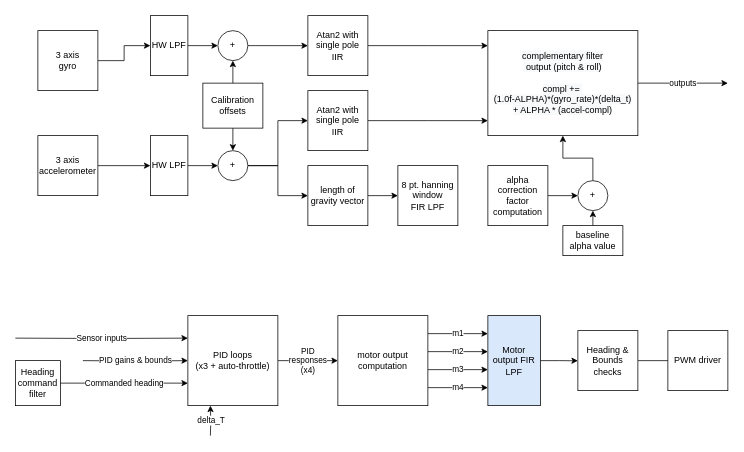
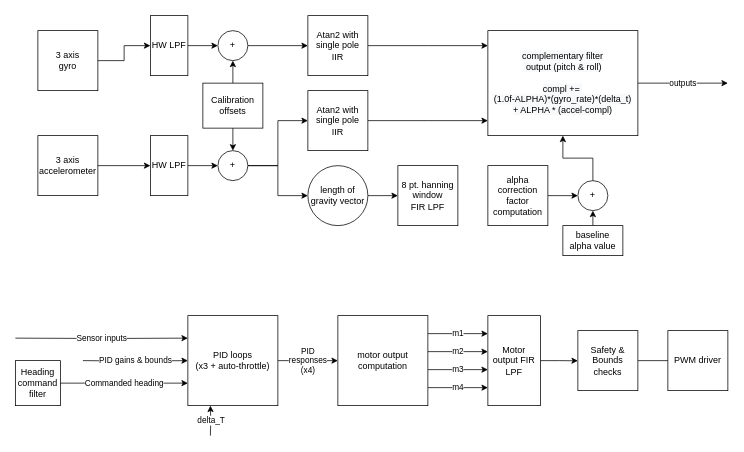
node "length of gravity vector": shape rectangle -> ellipse
node "Motor output FIR LPF": fillcolor #dae8fc -> #ffffff
node "Heading & Bounds checks": label "Heading & Bounds checks" -> "Safety & Bounds checks"
